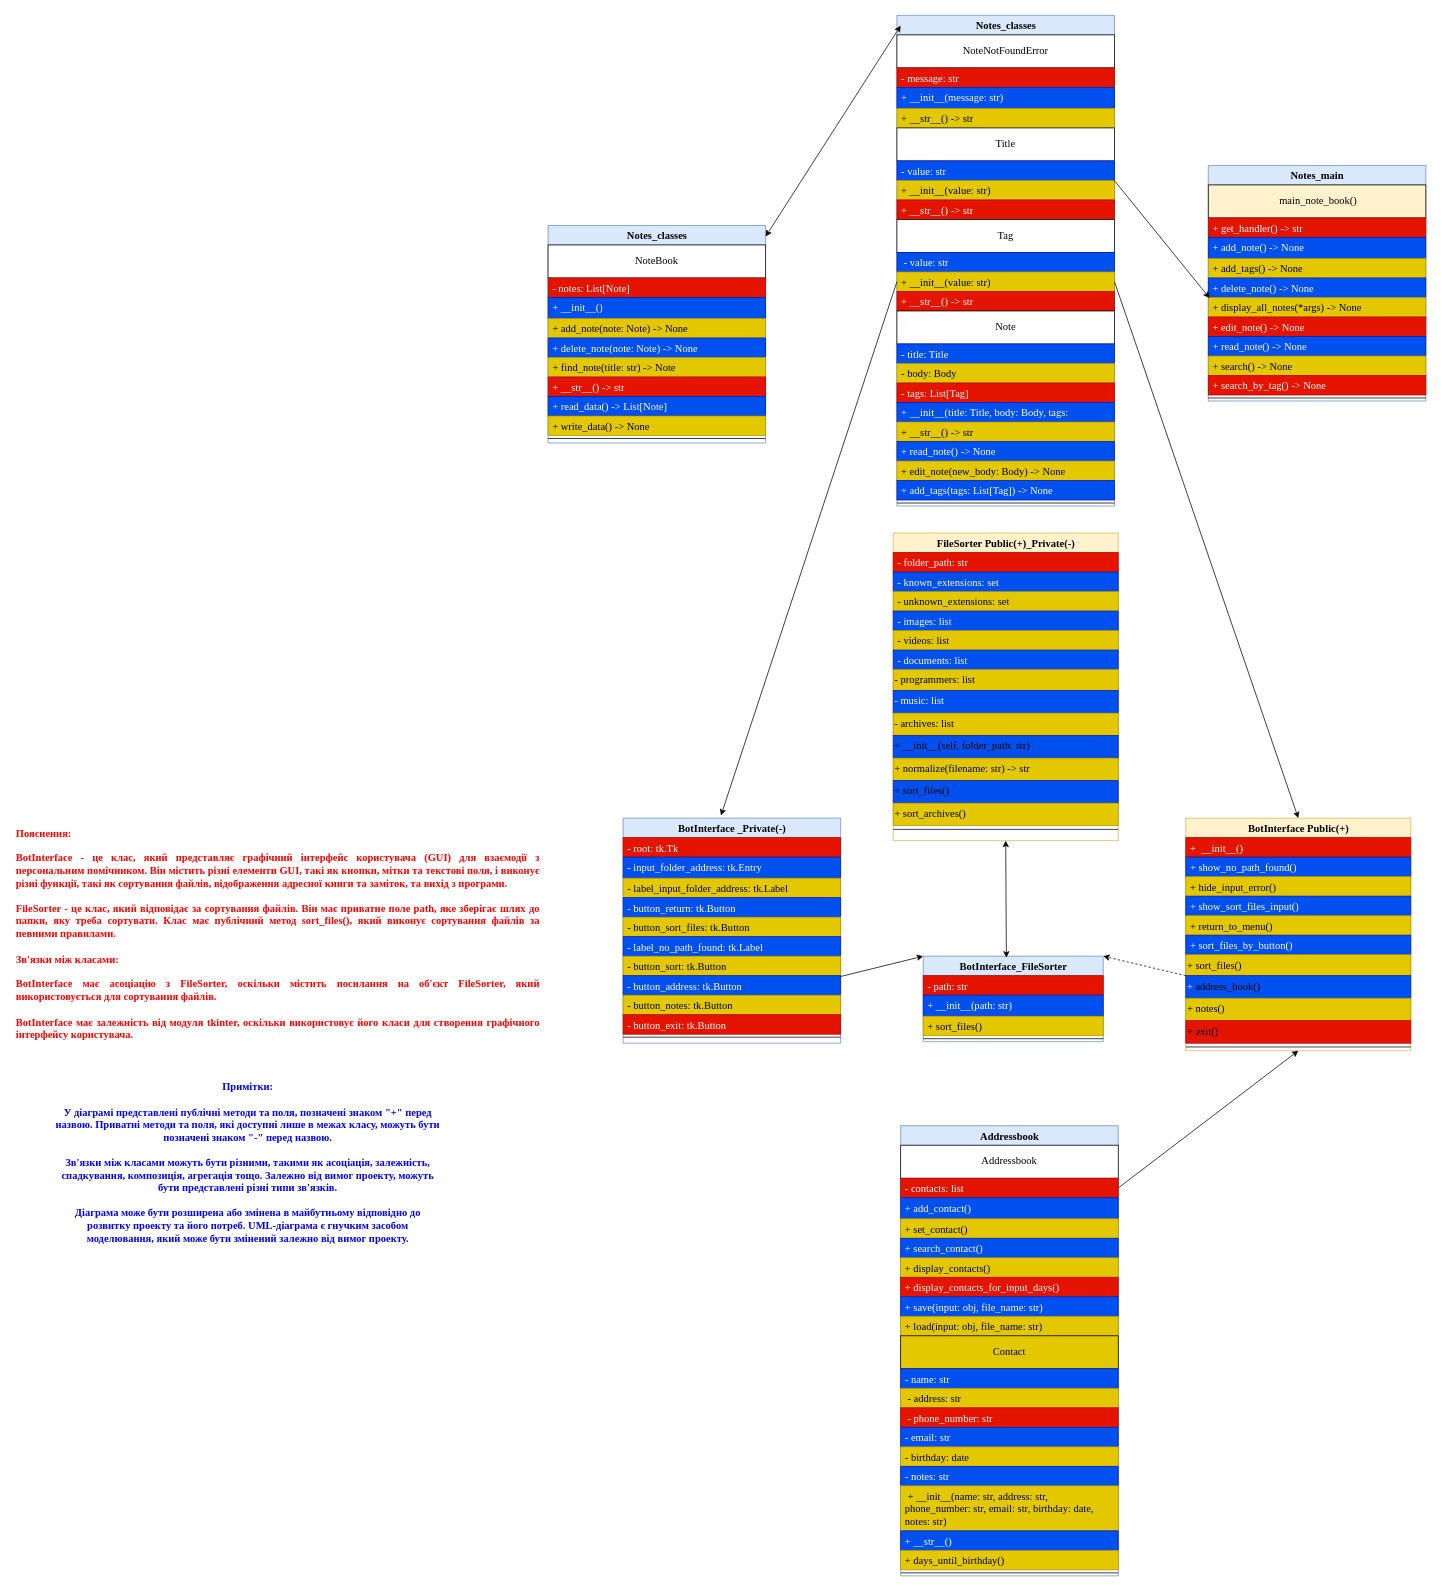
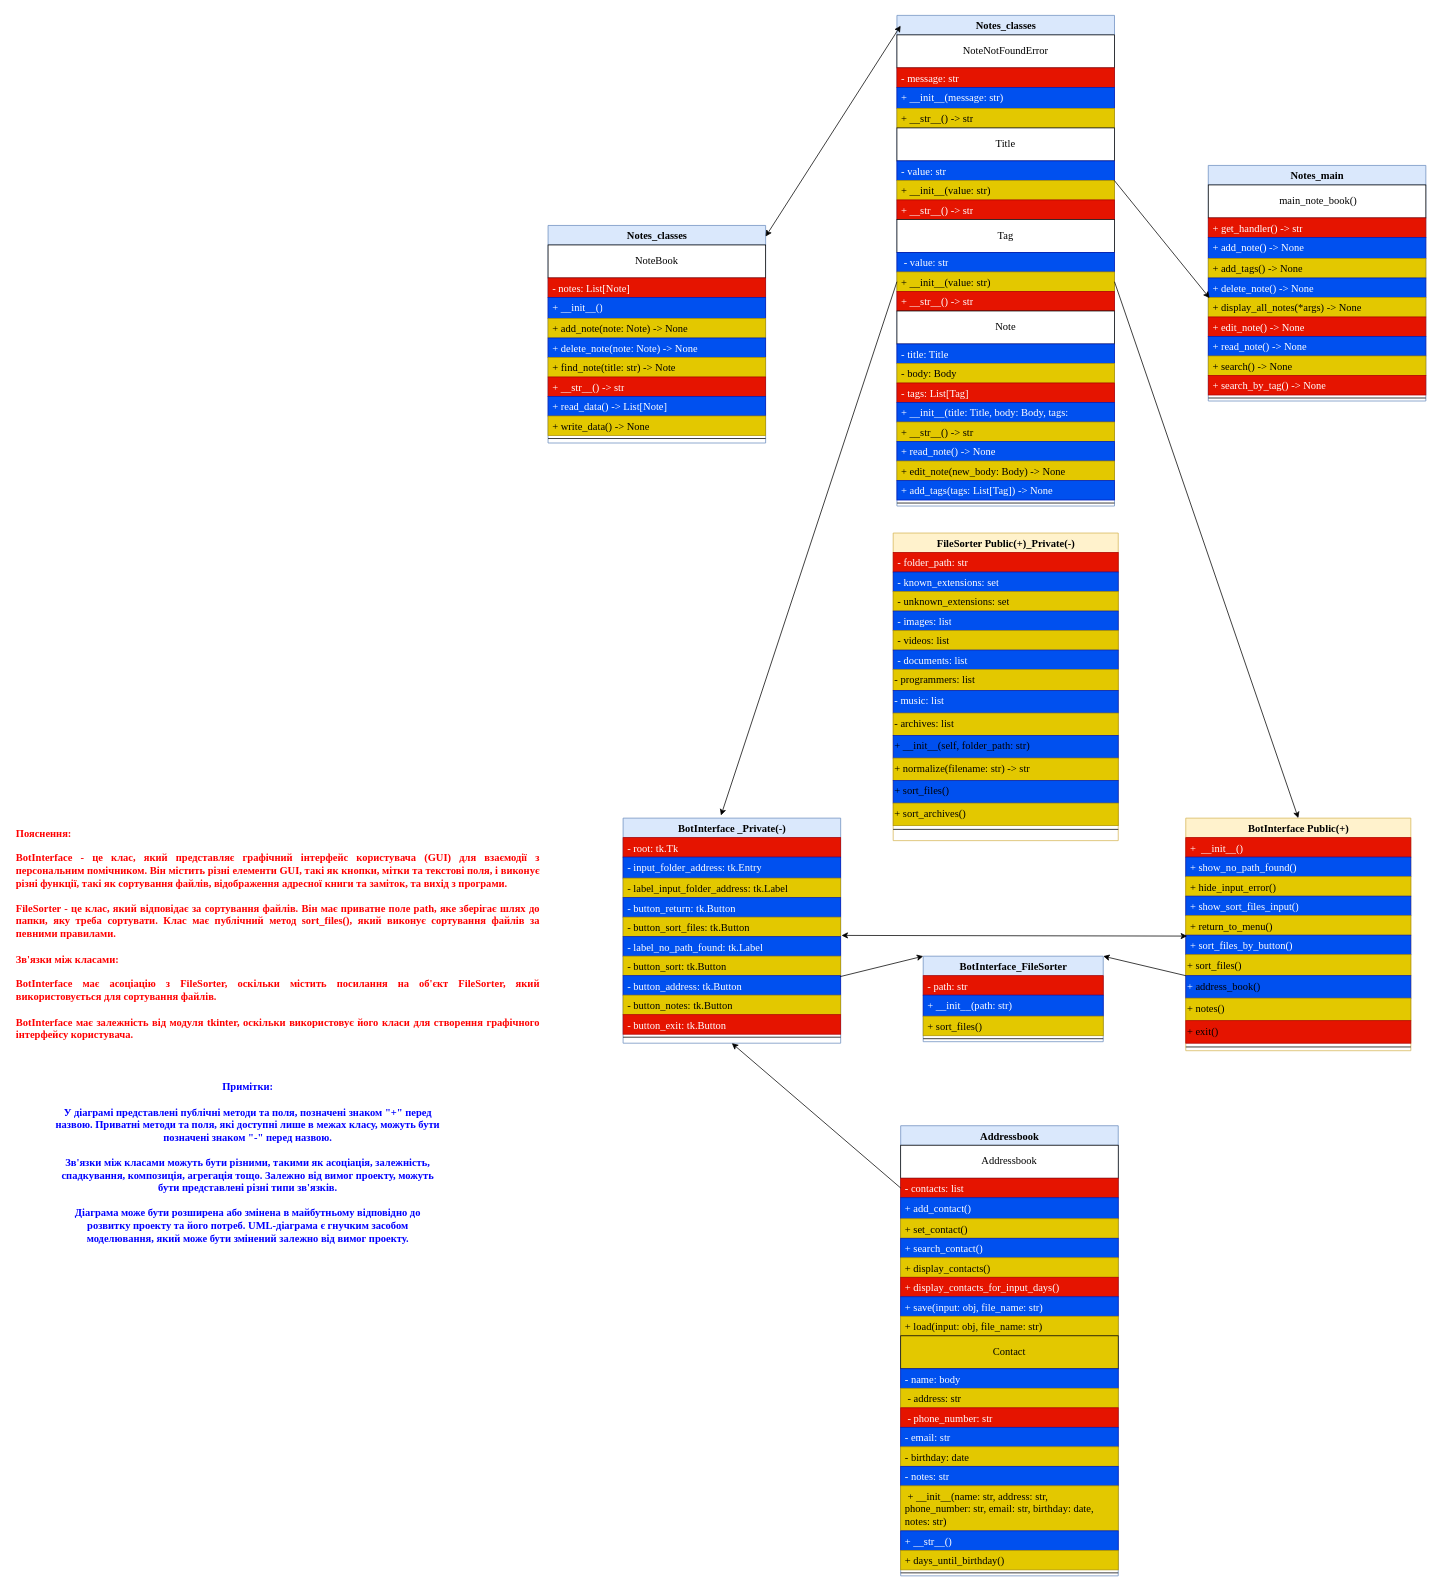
node "main_note_book()": fillcolor #fff2cc -> #ffffff
edge "+ return_to_menu()" -- "- button_sort_files: tk.Button": added
edge "FileSorter Public(+)_Private(-)" -- "BotInterface_FileSorter": removed
edge "+ address_book()" -> "BotInterface_FileSorter": style dashed -> solid
edge "- contacts: list" -> "BotInterface _Private(-)": added
edge "- contacts: list" -> "BotInterface Public(+)": removed
node "- name: str": label "- name: str" -> "- name: body"
